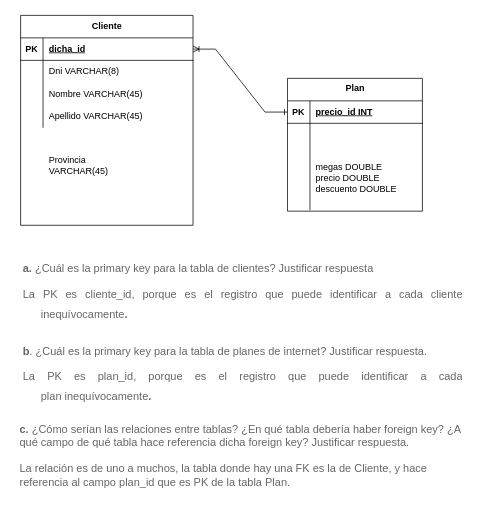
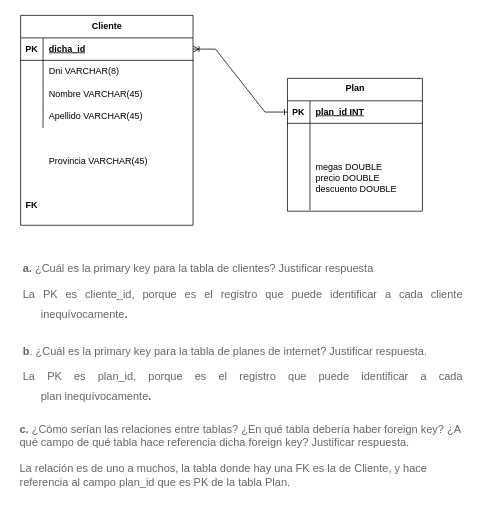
node "precio_id INT": label "precio_id INT" -> "plan_id INT"
node "Provincia VARCHAR(45)": size 86x30 -> 113x23
node "FK": added
